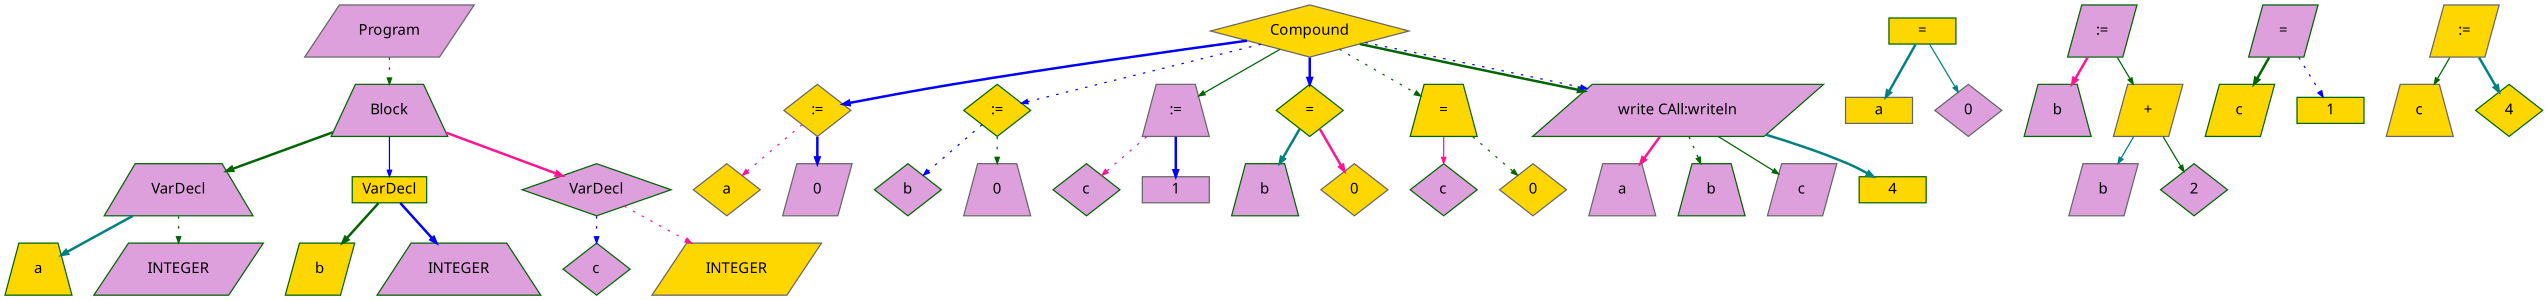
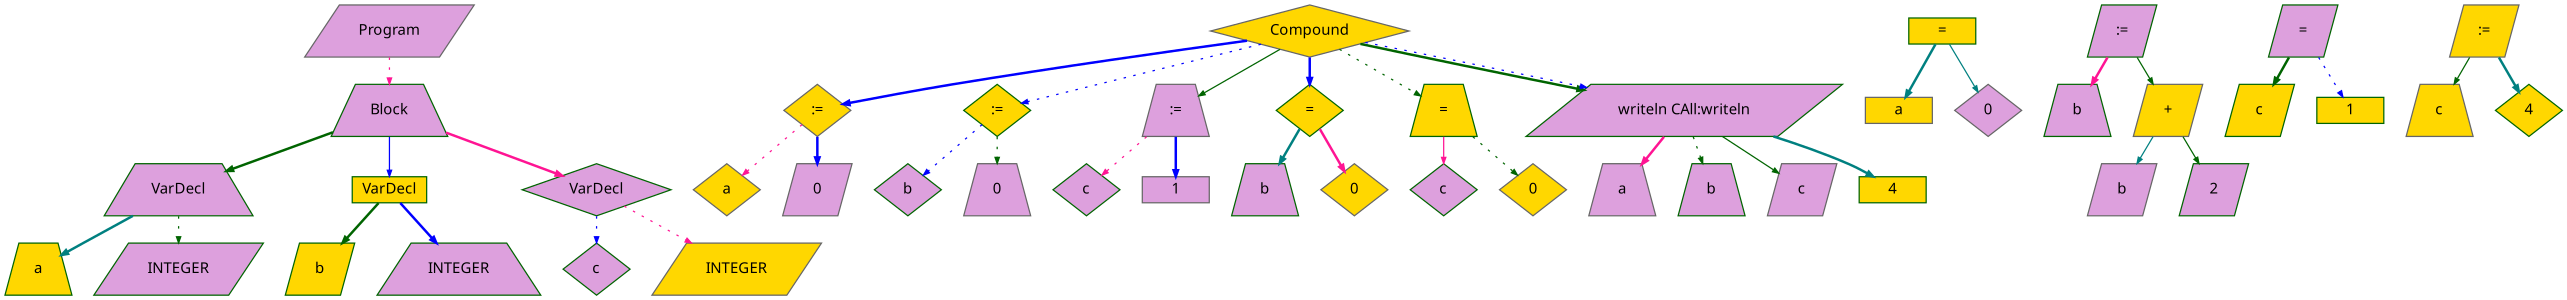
edge "Program" -> "Block": color darkgreen -> deeppink
node "write CAll:writeln": label "write CAll:writeln" -> "writeln CAll:writeln"
node "2": shape diamond -> parallelogram
